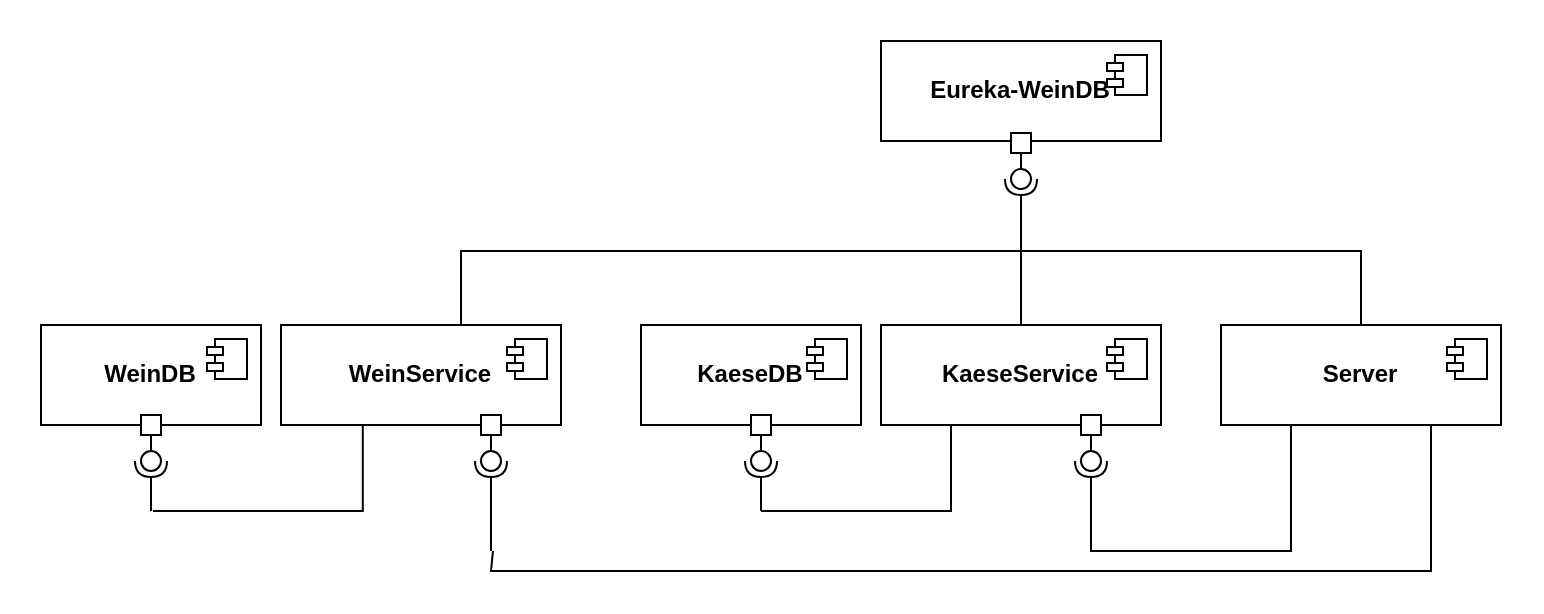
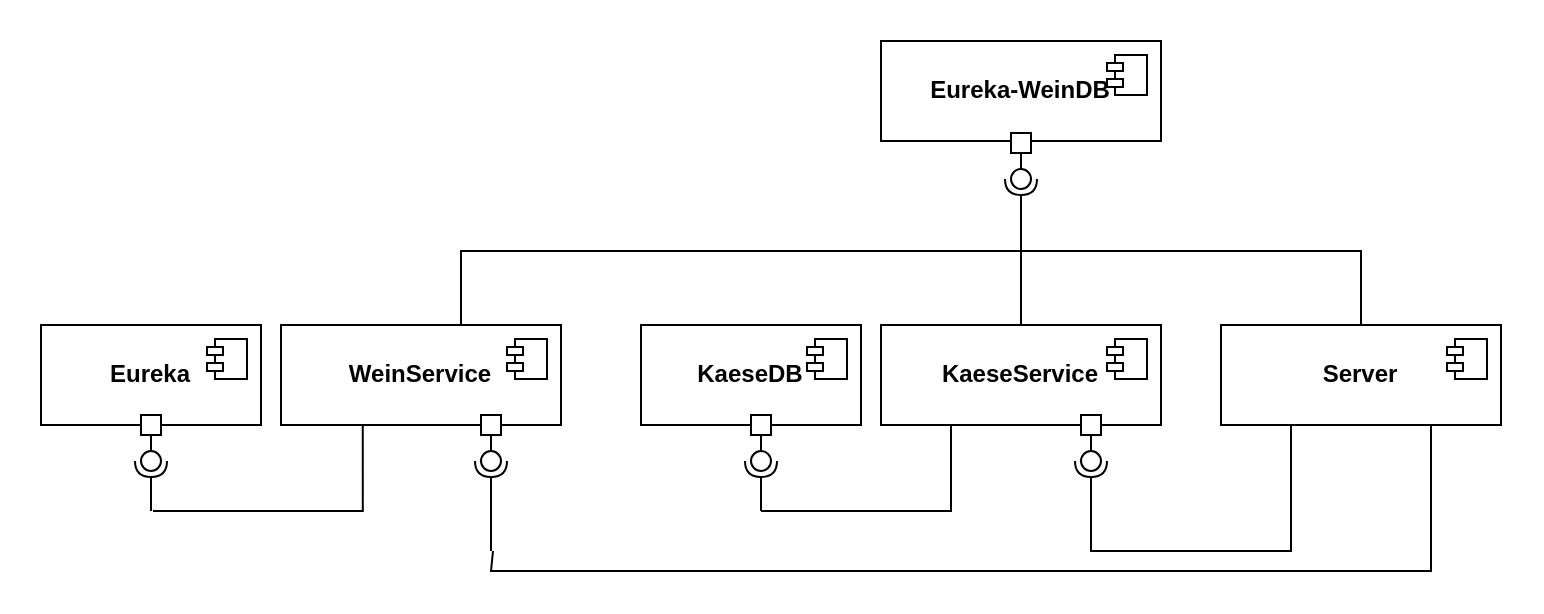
node "WeinDB": label "WeinDB" -> "Eureka"
